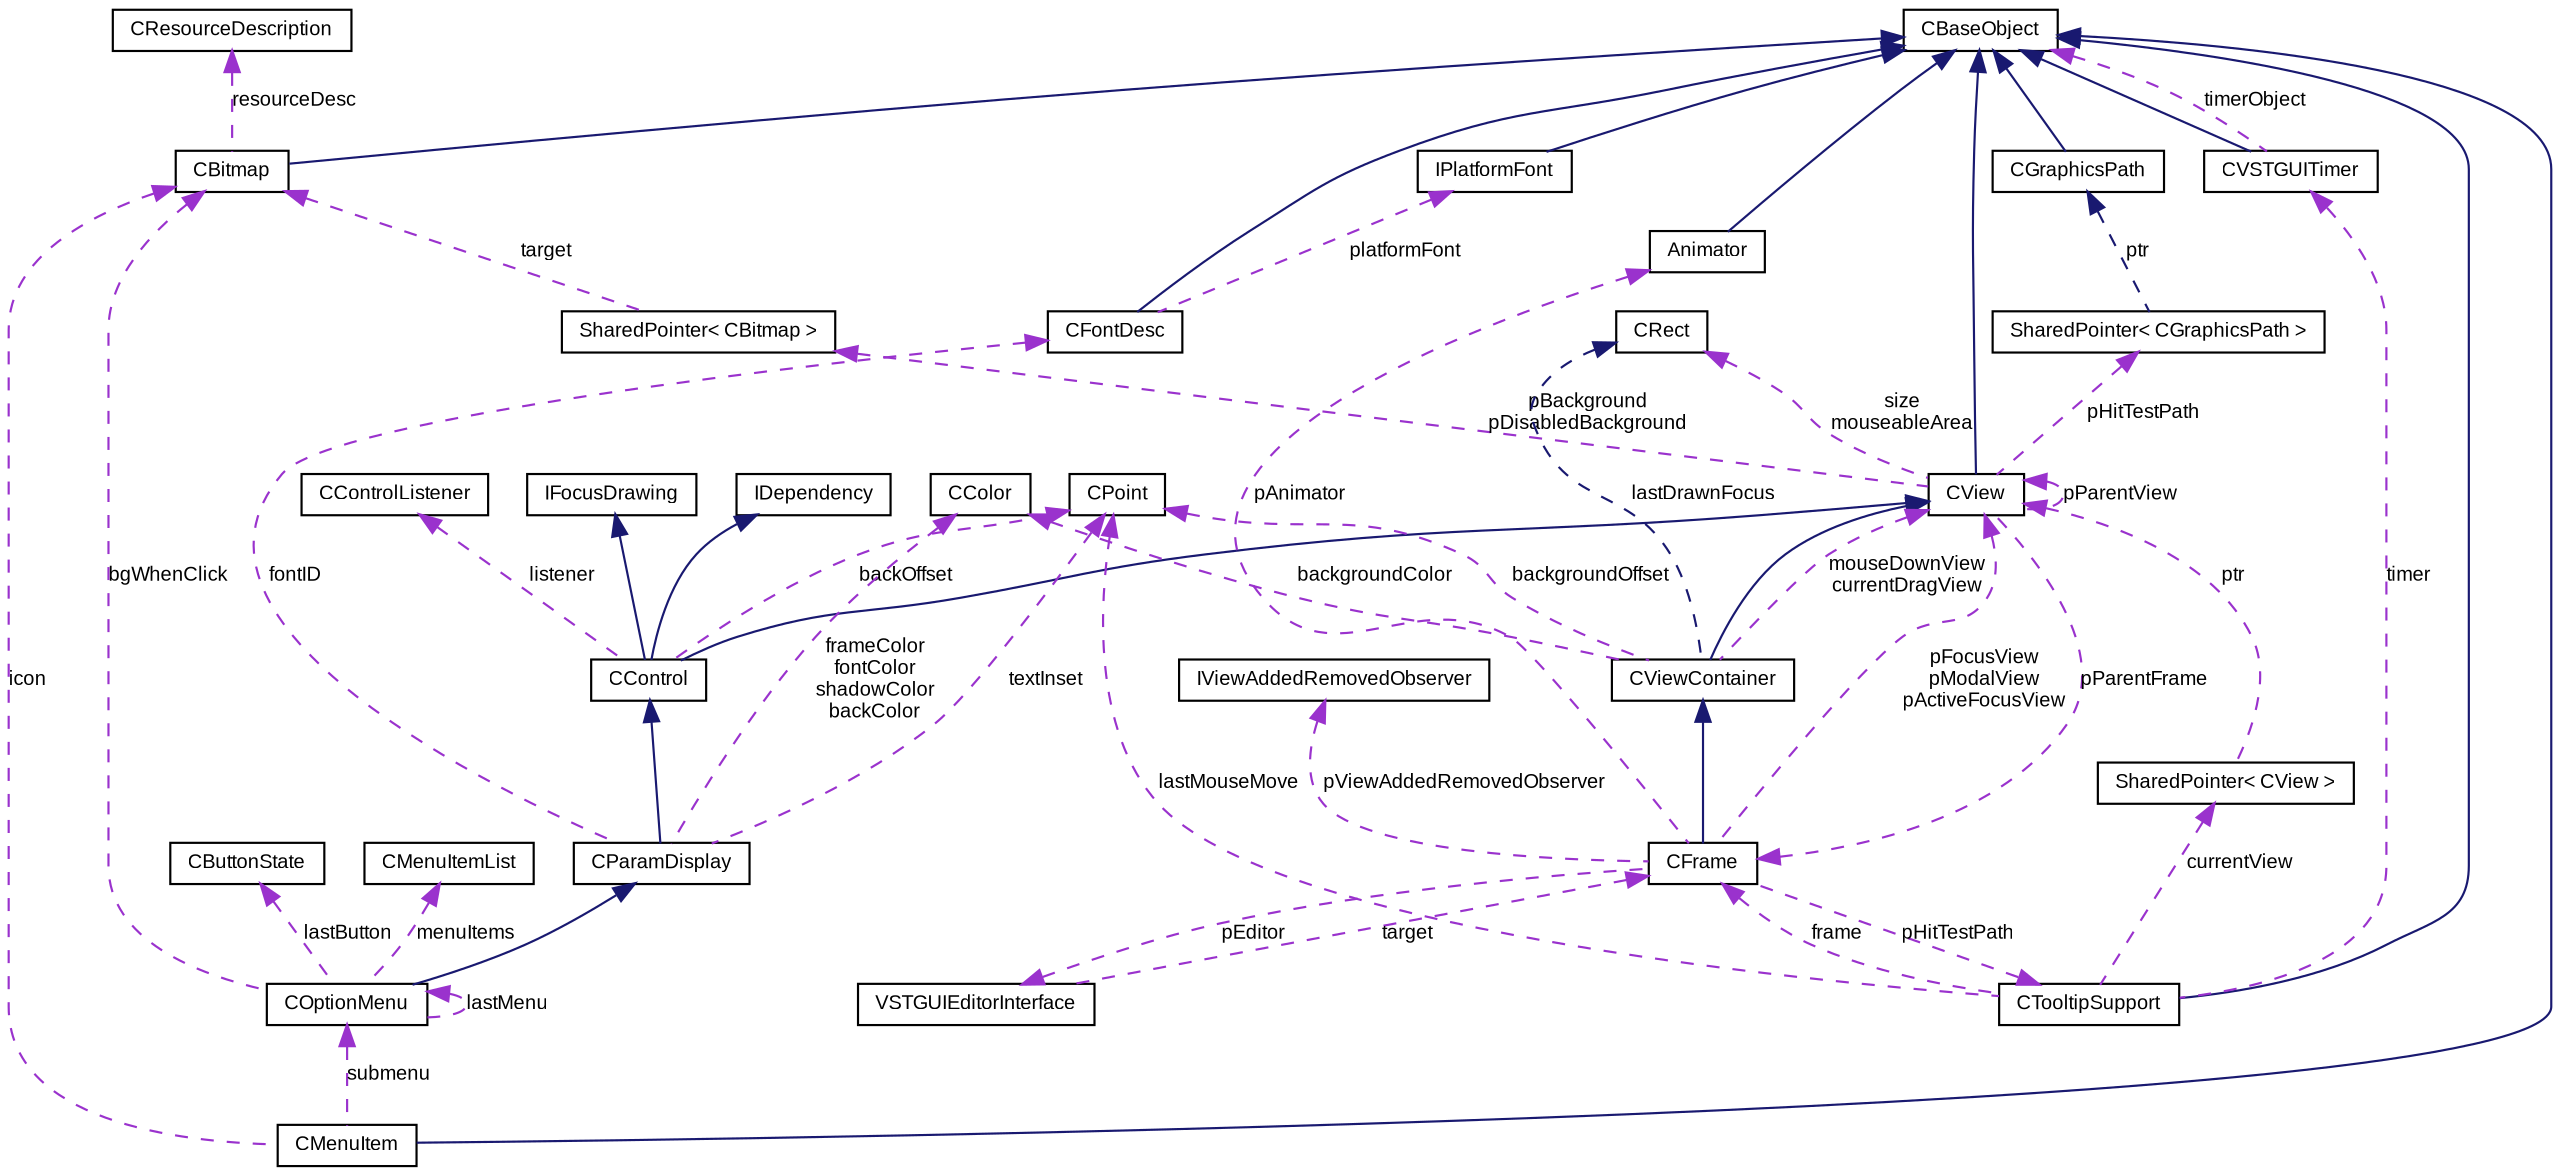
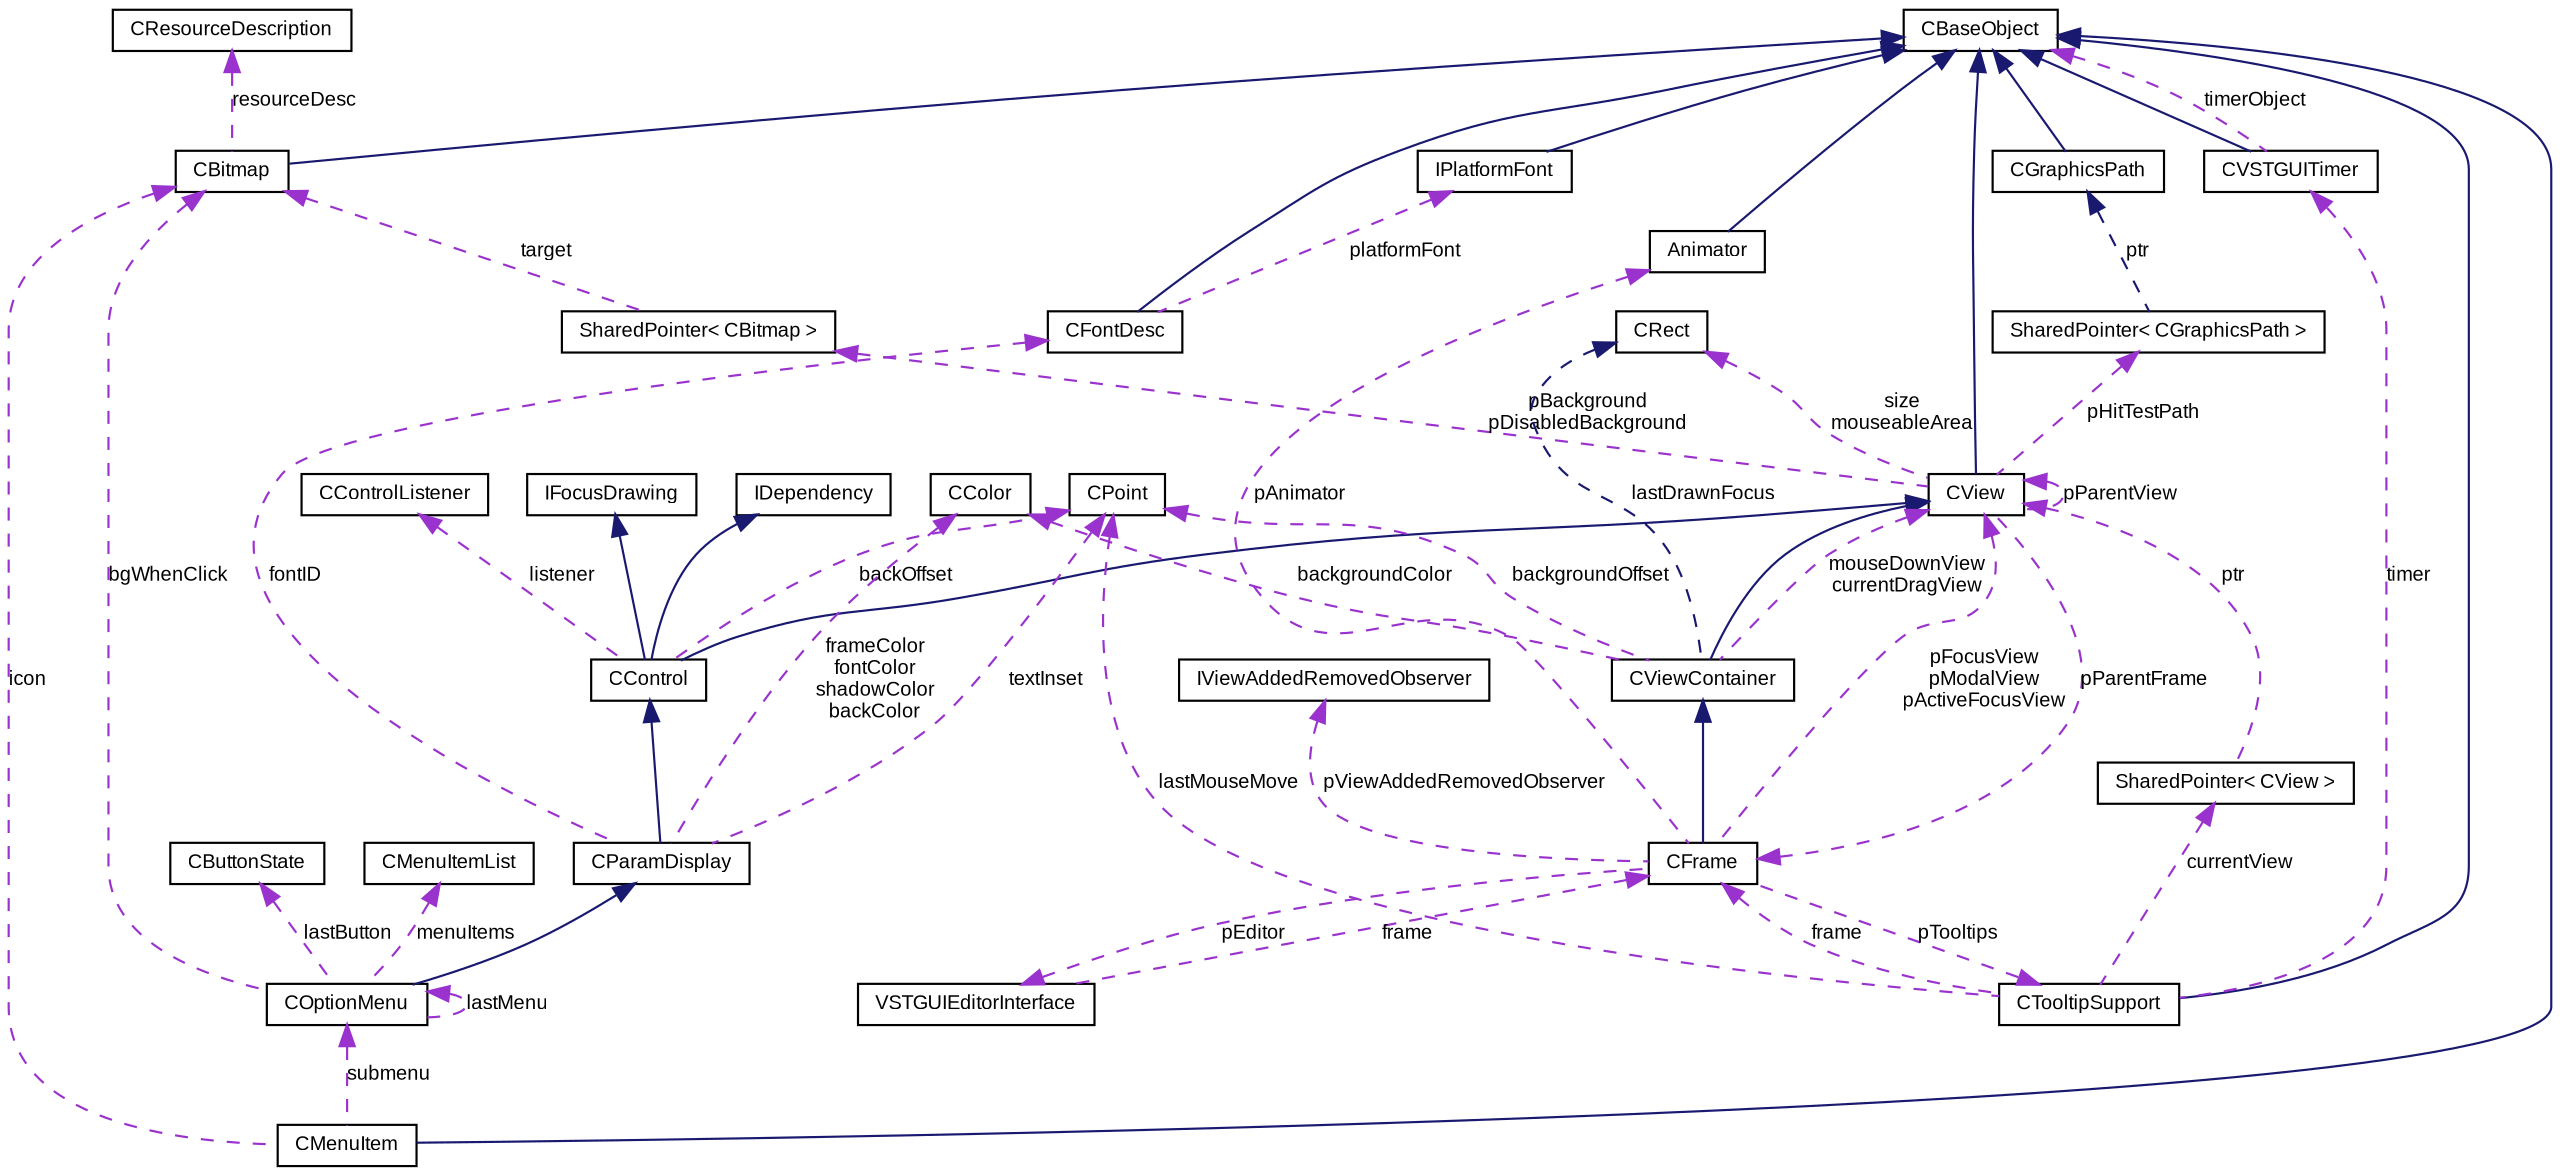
edge "VSTGUIEditorInterface" -> "CFrame": label "target" -> "frame"
edge "CFrame" -> "CTooltipSupport": label "pHitTestPath" -> "pTooltips"
